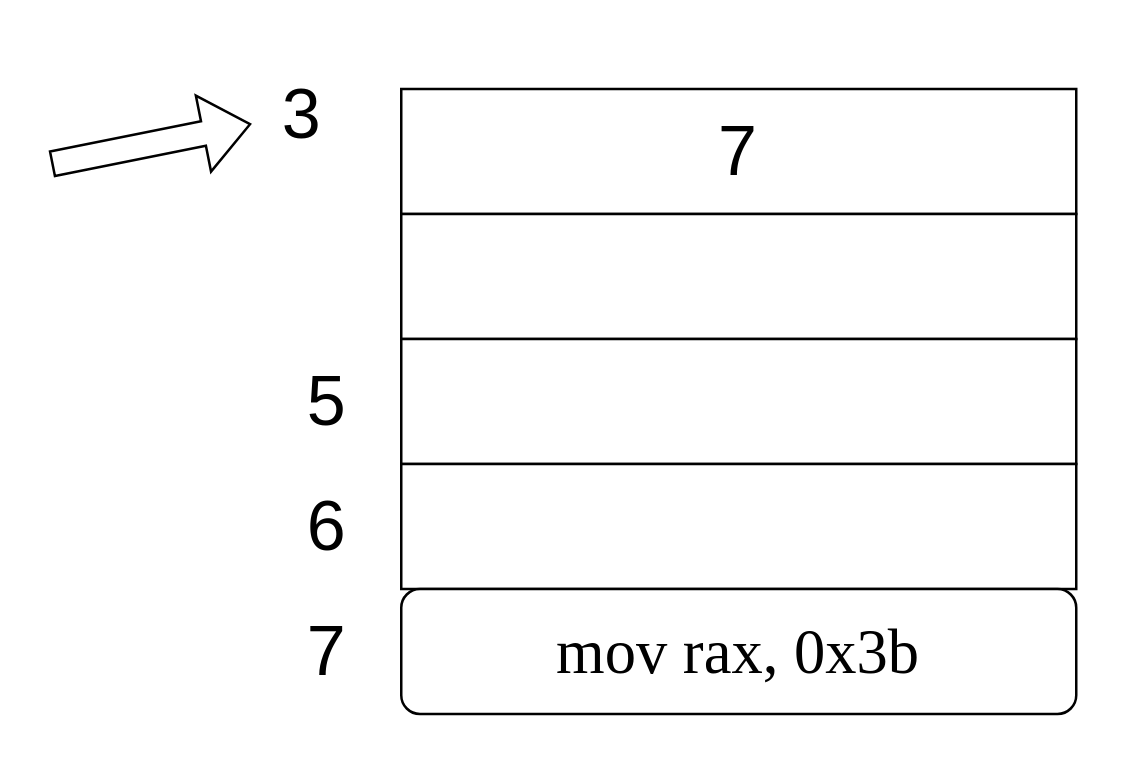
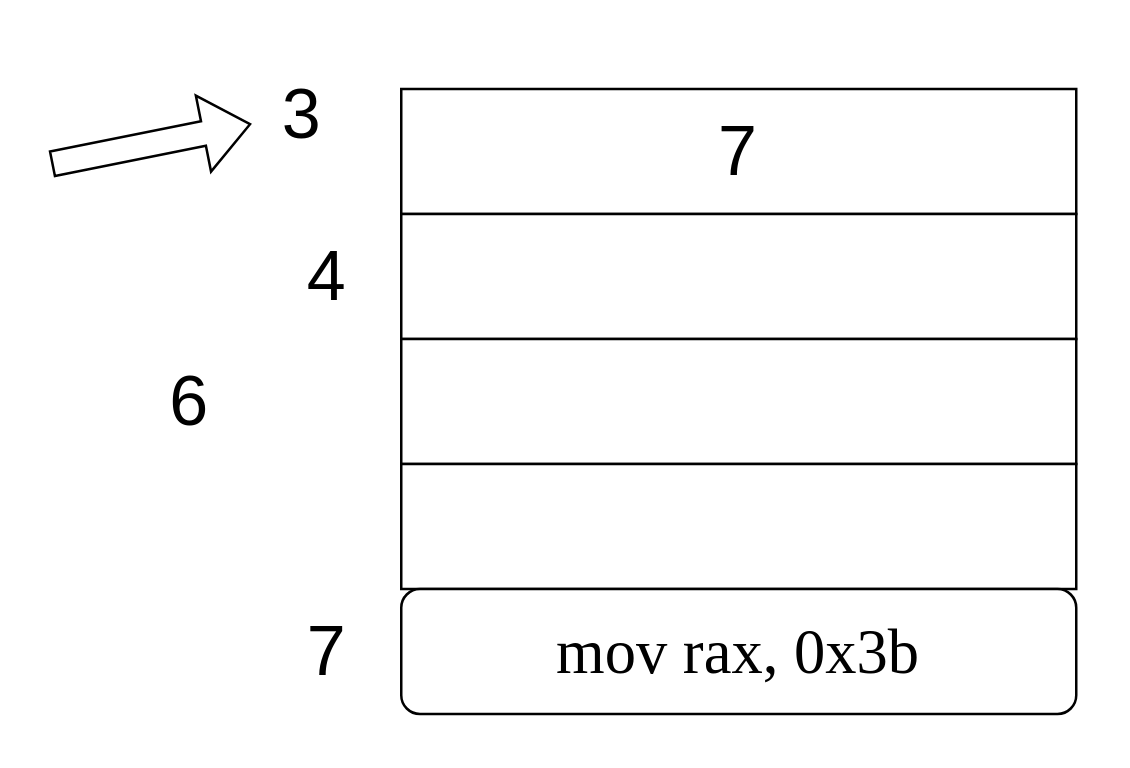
node "4": added
node "5": removed
node "6": moved (326, 526) -> (189, 401)
